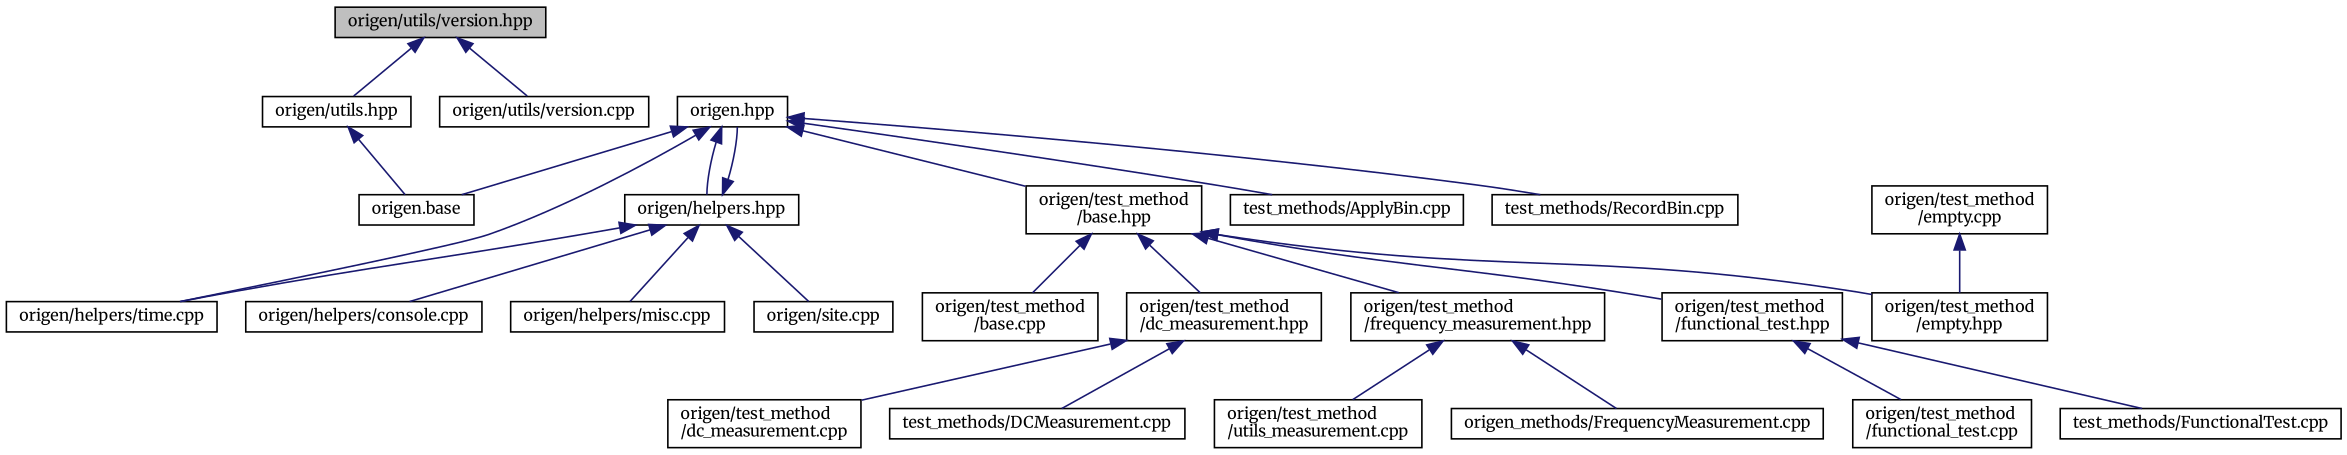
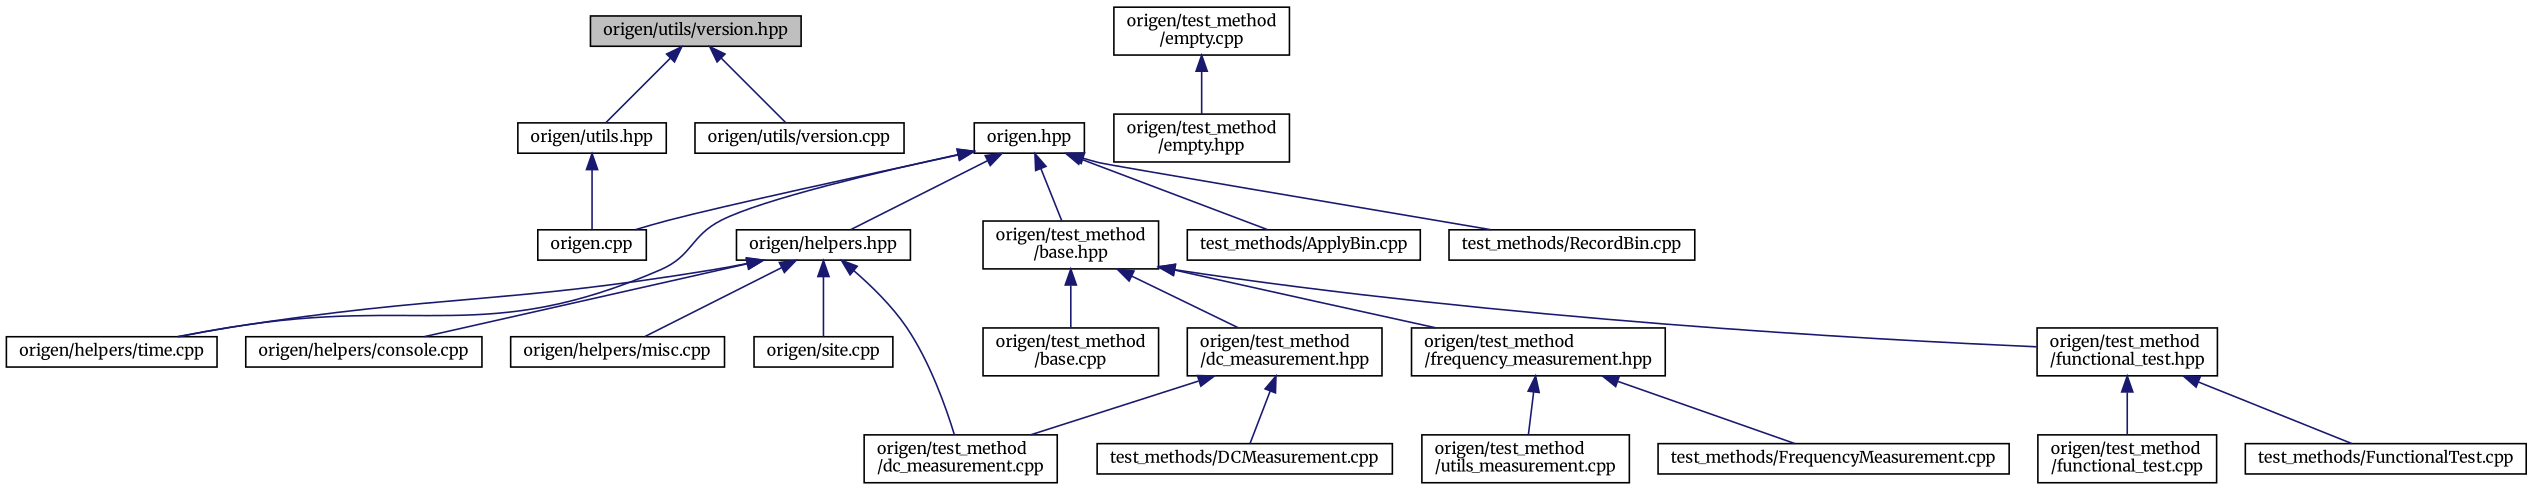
edge "origen.hpp" -> "origen/helpers.hpp": now "origen/test_method /dc_measurement.cpp" -> "origen/helpers.hpp"
node "origen.base": label "origen.base" -> "origen.cpp"
edge "origen/test_method /empty.hpp" -> "origen/test_method /base.hpp": removed
node "origen_methods/FrequencyMeasurement.cpp": label "origen_methods/FrequencyMeasurement.cpp" -> "test_methods/FrequencyMeasurement.cpp"
